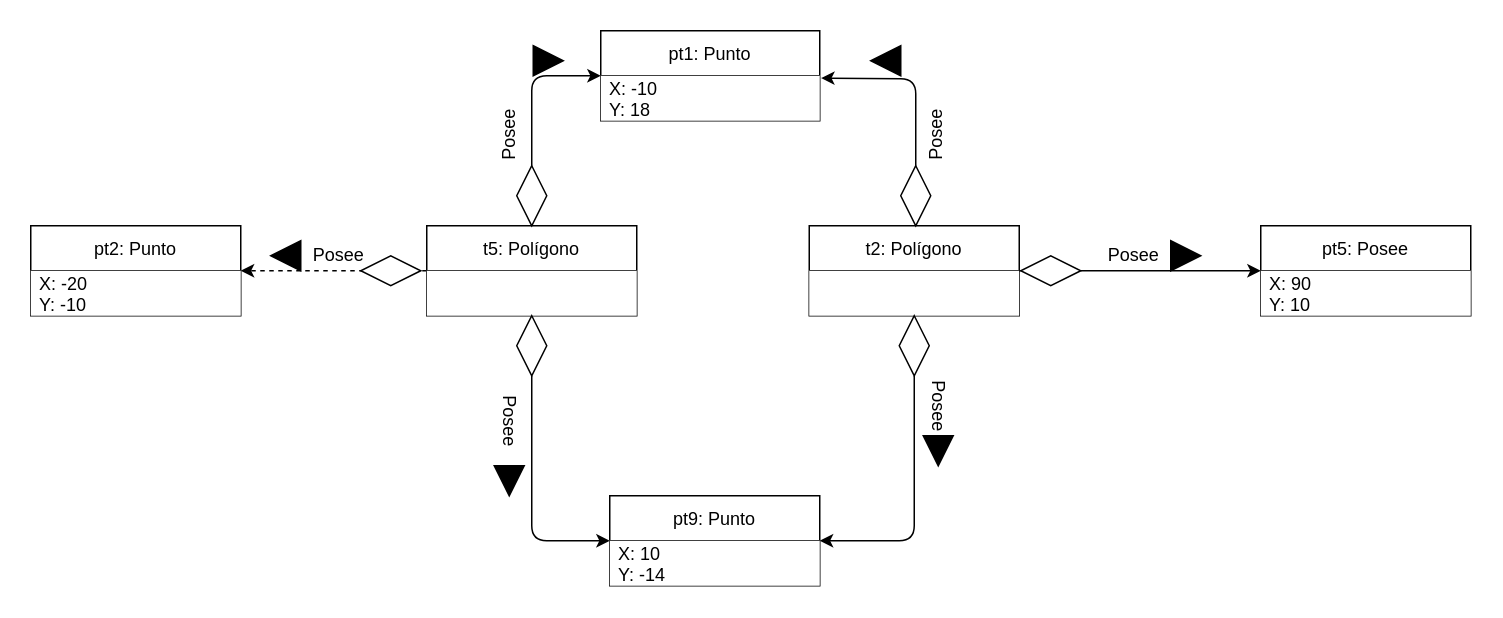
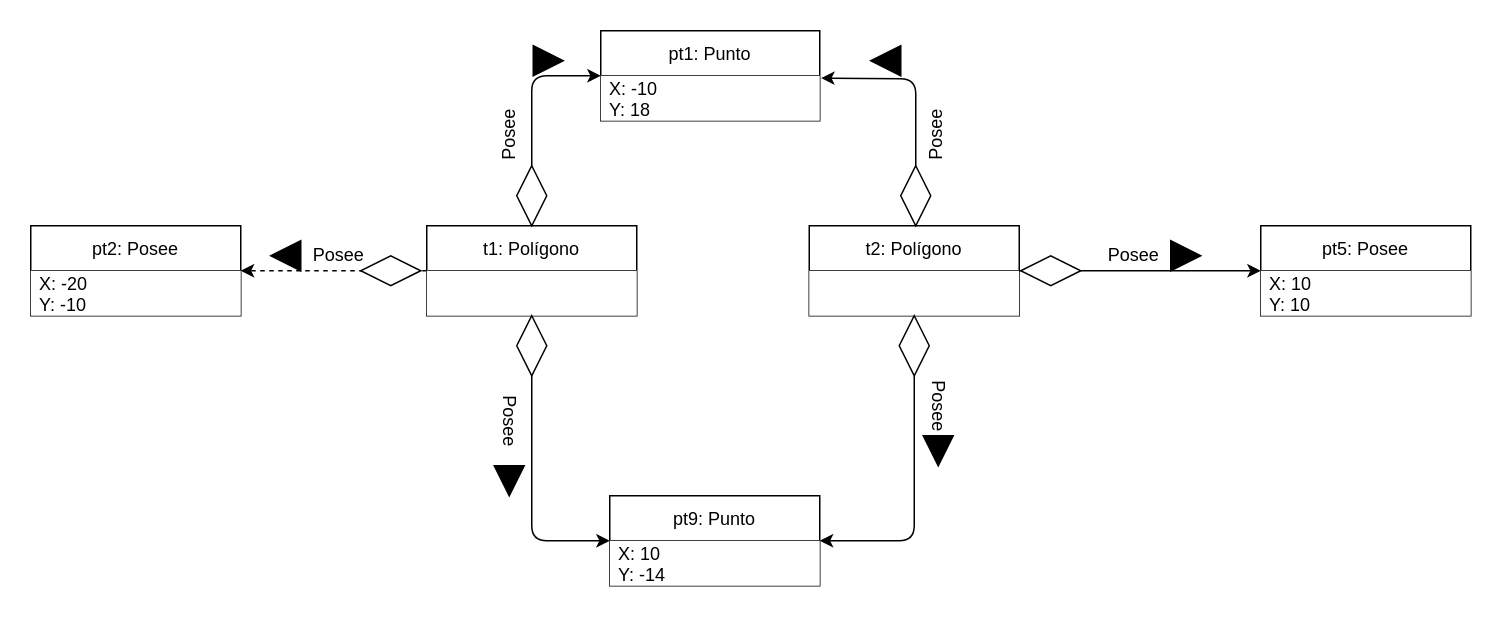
node "pt2: Punto": label "pt2: Punto" -> "pt2: Posee"
node "t5: Polígono": label "t5: Polígono" -> "t1: Polígono"
node "X: 90 Y: 10": label "X: 90 Y: 10" -> "X: 10 Y: 10"
